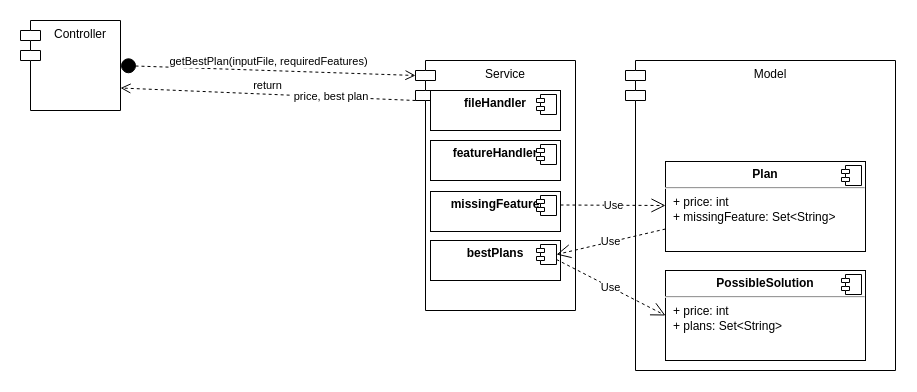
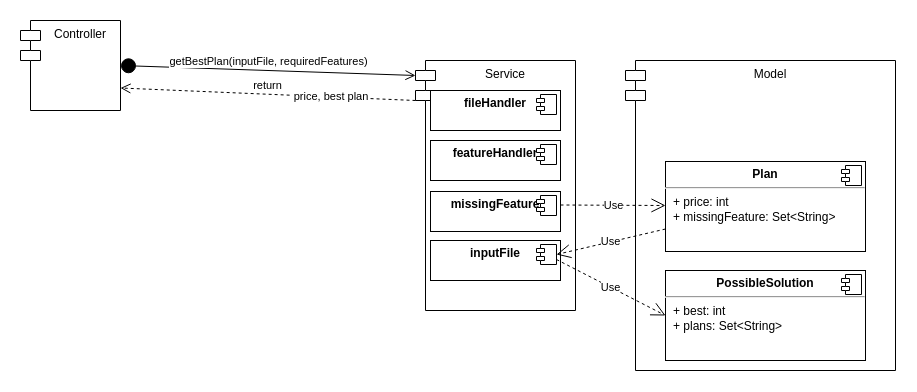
edge "Controller" -- "Service": style dashed -> solid
node "bestPlans": label "bestPlans" -> "inputFile"
node "PossibleSolution + price: int + plans: Set<String>": label "PossibleSolution + price: int + plans: Set<String>" -> "PossibleSolution + best: int + plans: Set<String>"
